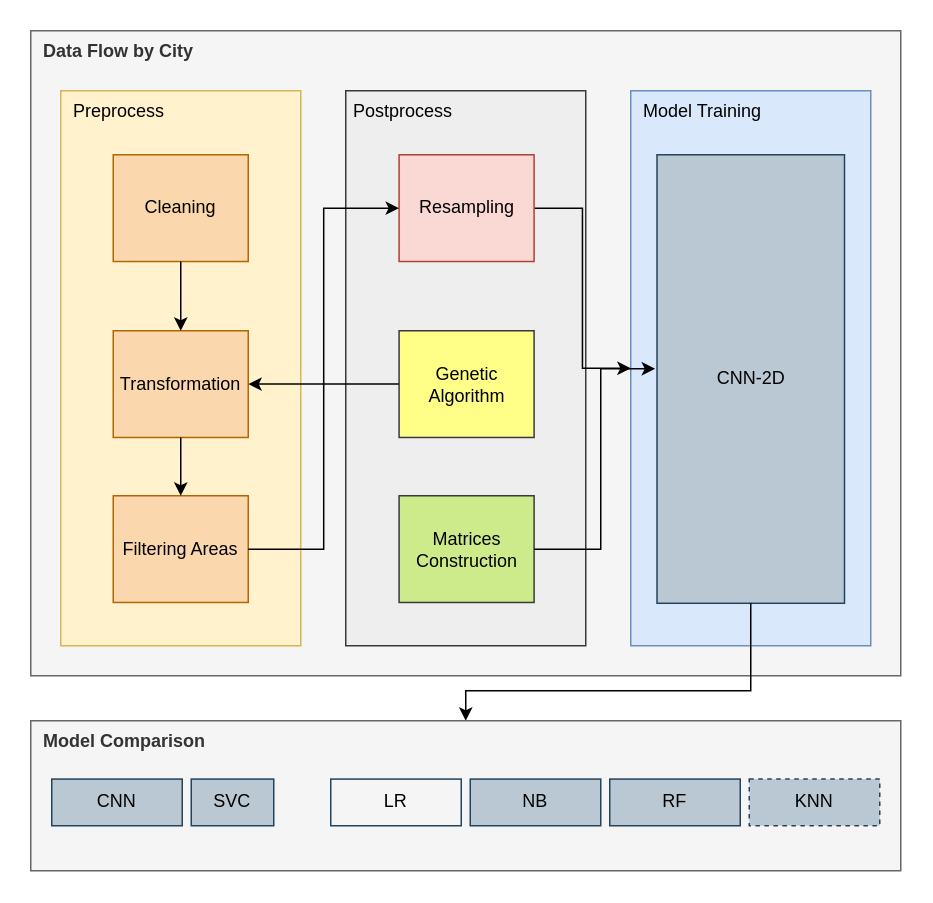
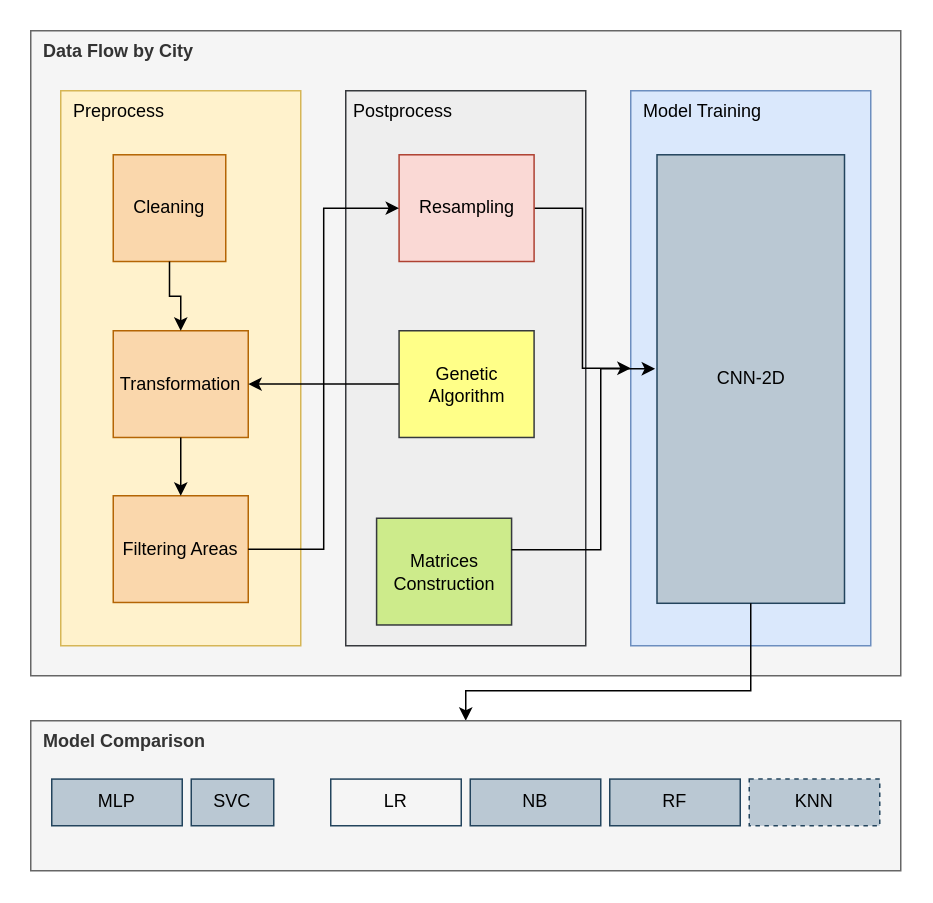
node "Cleaning": size 135x107 -> 113x107
node "Matrices Construction": moved (467, 549) -> (444, 572)
node "CNN": label "CNN" -> "MLP"
